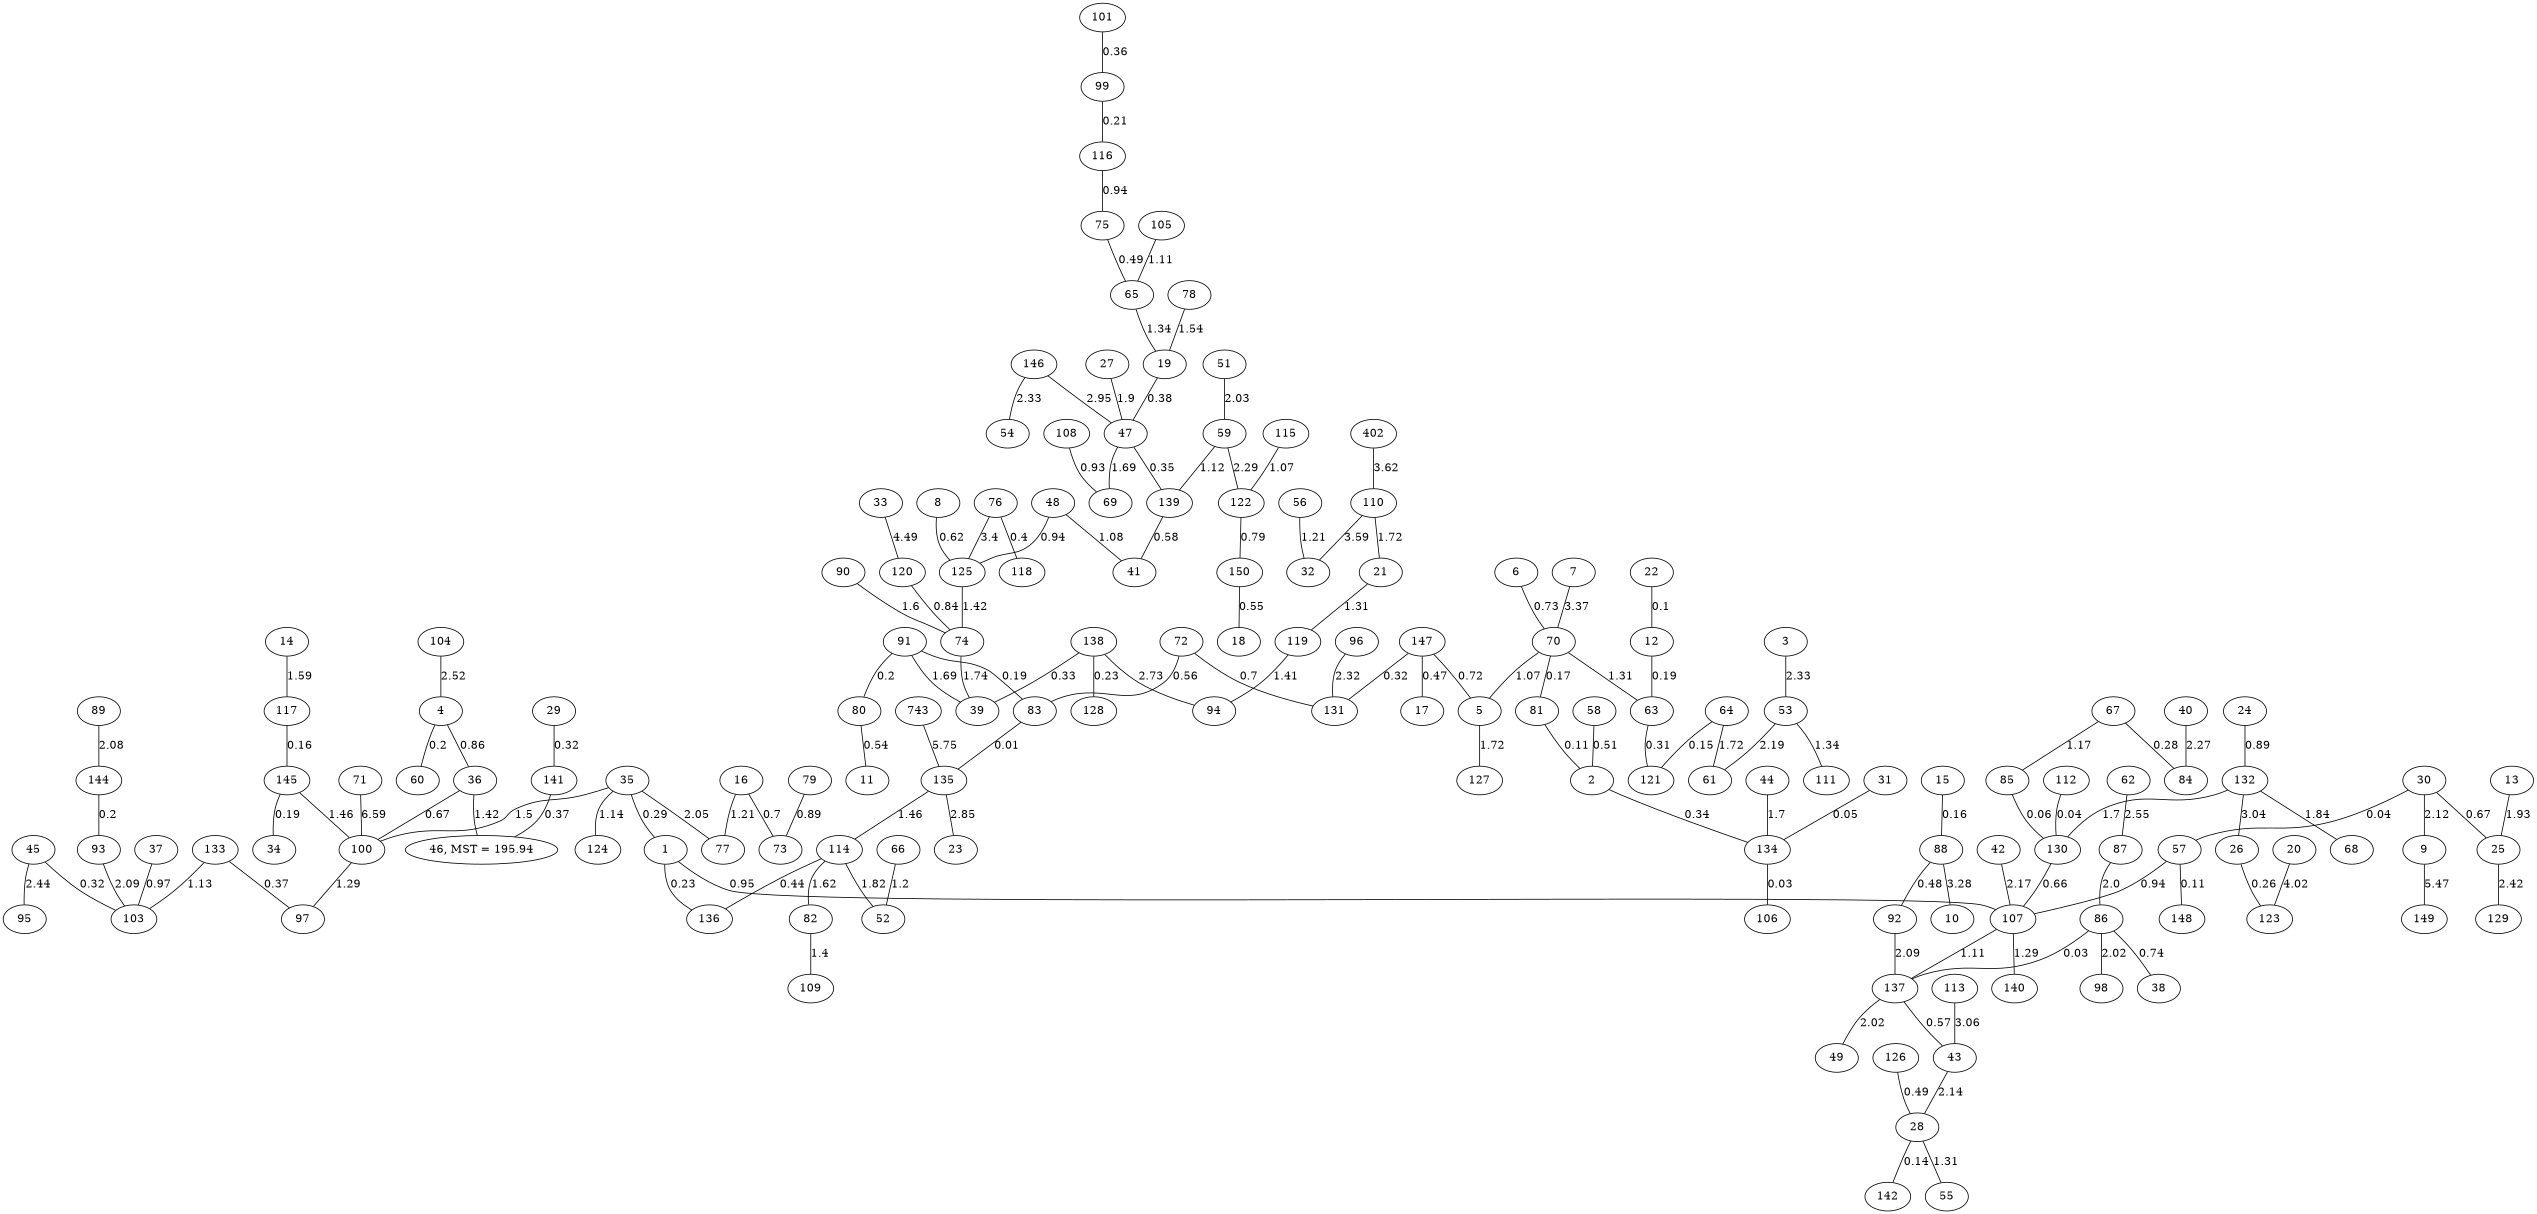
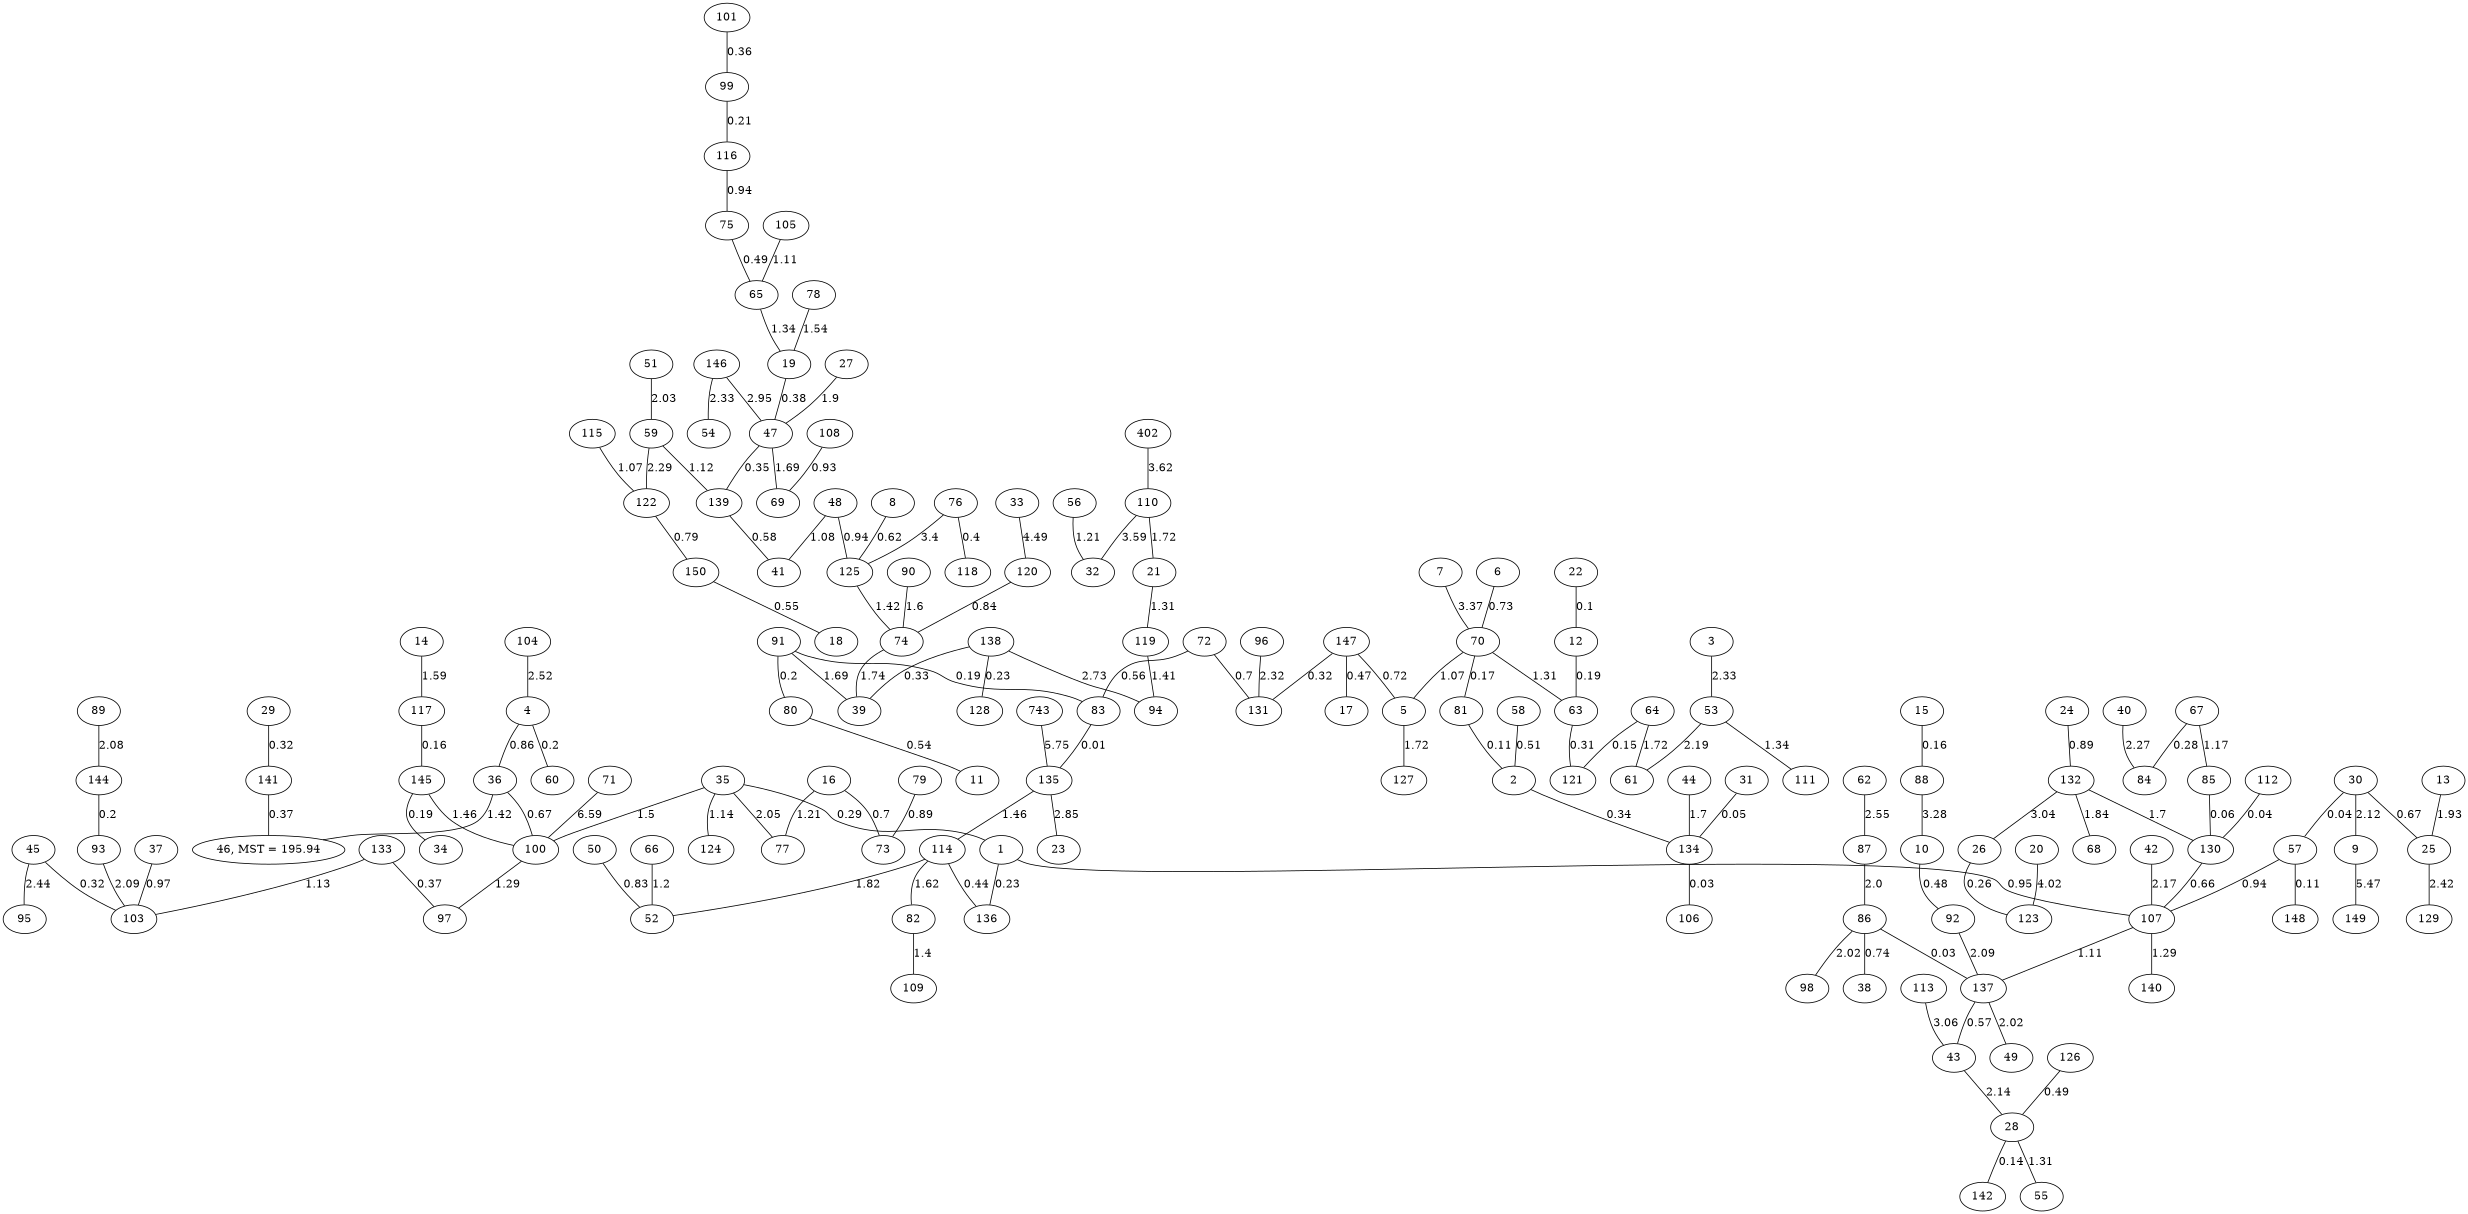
node "50": added
edge "88" -- "92": now "10" -- "92"
